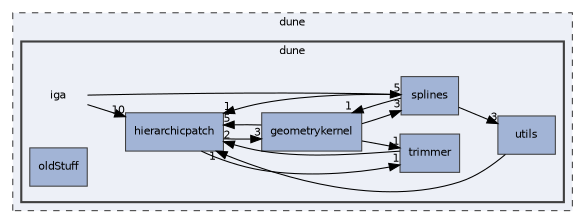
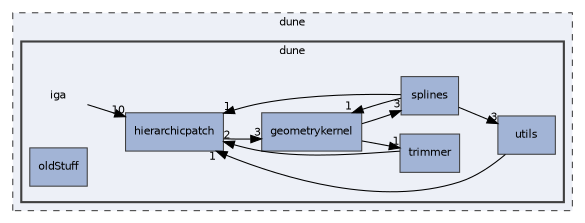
edge "iga" -> "splines": removed
edge "geometrykernel" -> "hierarchicpatch": removed
edge "hierarchicpatch" -> "trimmer": removed
